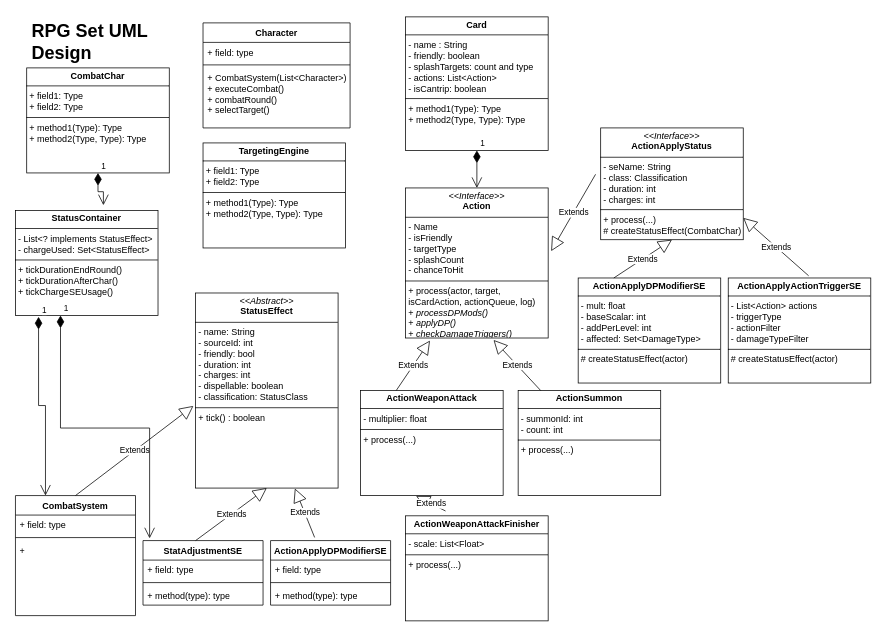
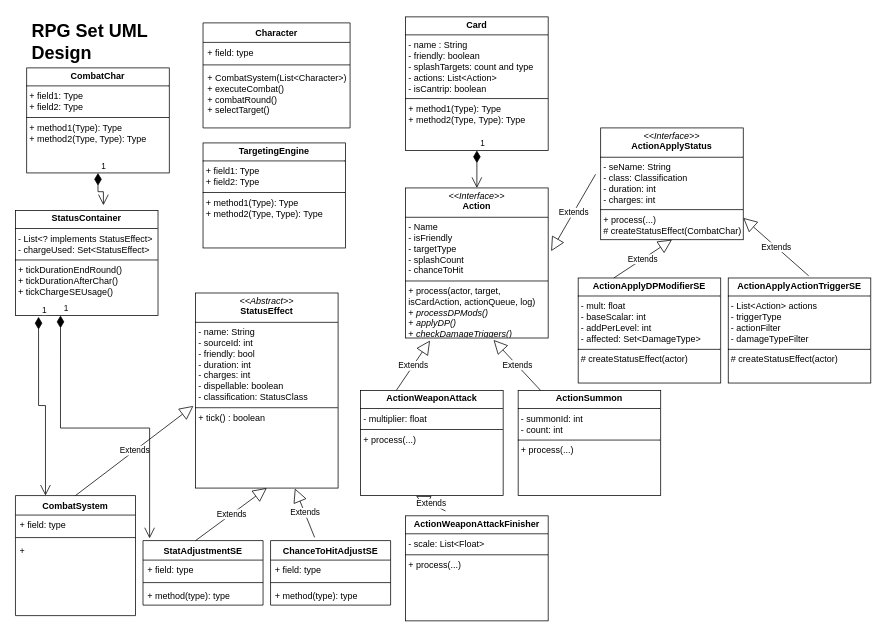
node "ActionApplyDPModifierSE": label "ActionApplyDPModifierSE" -> "ChanceToHitAdjustSE"
